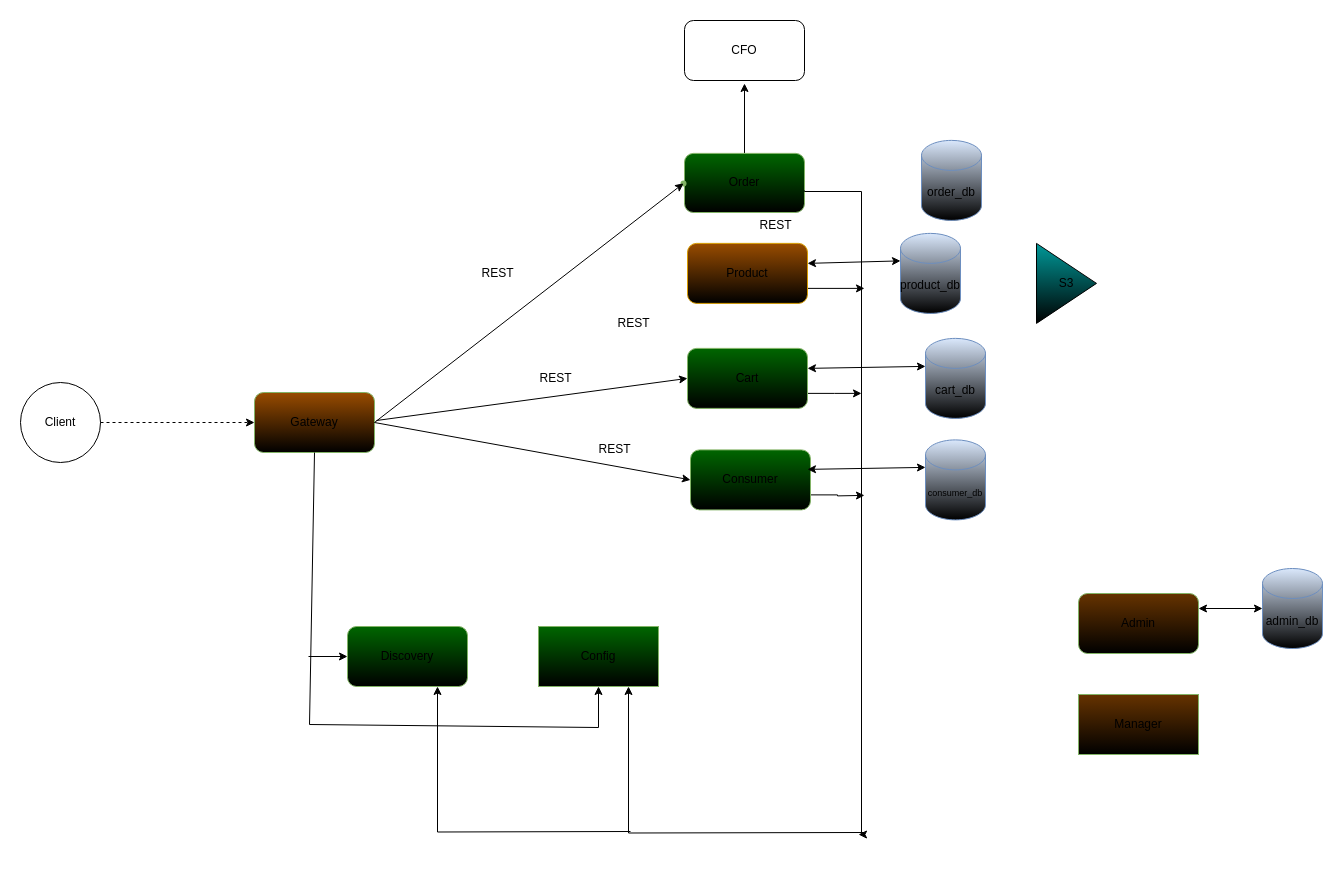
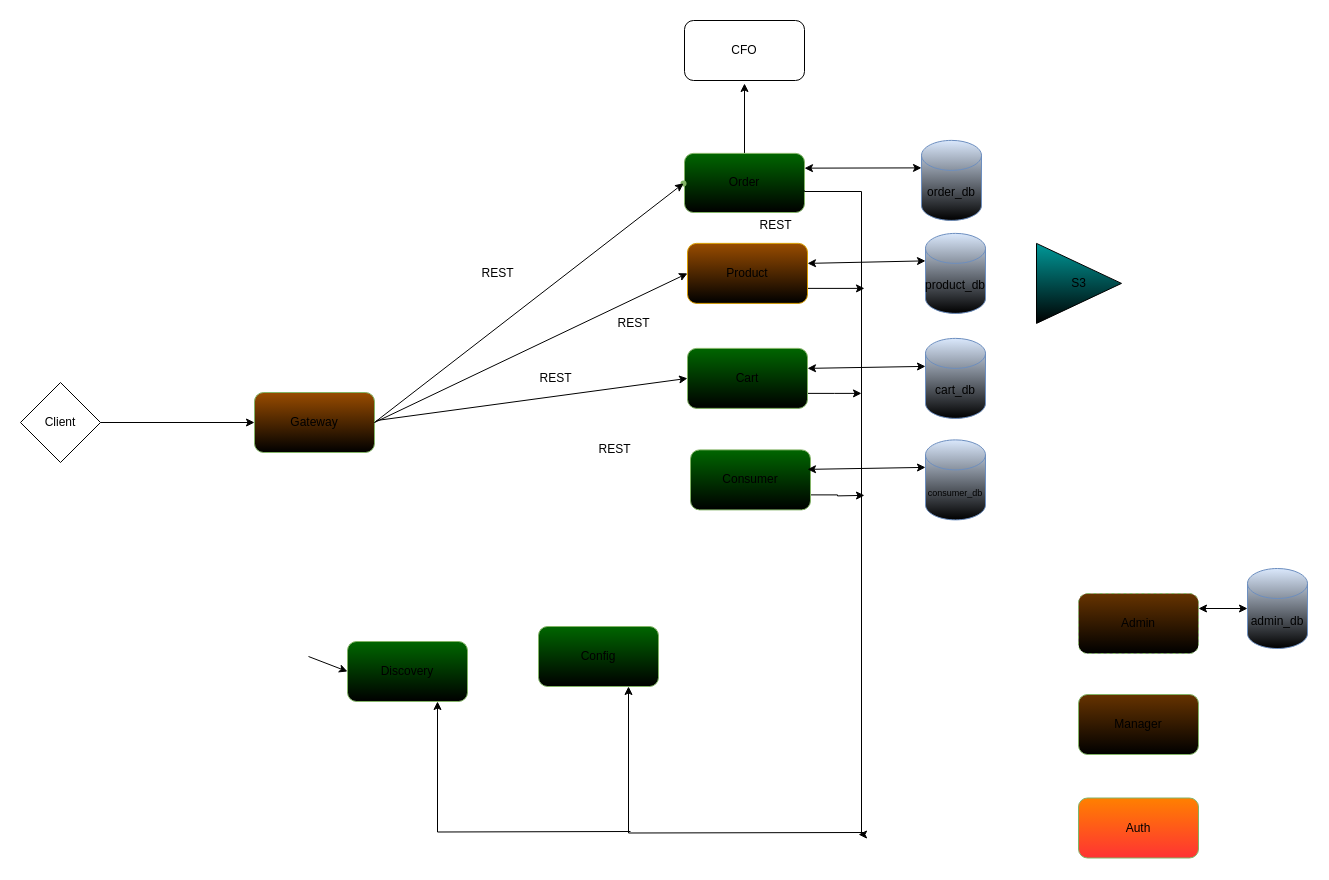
edge "order_db" -- "Order": added
node "product_db": moved (931, 273) -> (956, 273)
node "S3": size 60x80 -> 85x80
edge "Gateway" -> "Product": added
node "Client": shape ellipse -> diamond
edge "Client" -> "Gateway": style dashed -> solid
edge "Gateway" -> "Consumer": removed
node "admin_db": moved (1293, 609) -> (1278, 609)
node "Admin": style solid -> dashed
node "Discovery": moved (408, 657) -> (408, 672)
node "Config": shape rectangle -> rounded rectangle
edge "Gateway" -> "Config": removed
node "Manager": shape rectangle -> rounded rectangle
node "Auth": added
